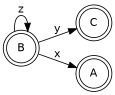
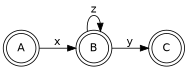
edge "B" -> "A": reversed
